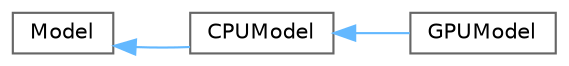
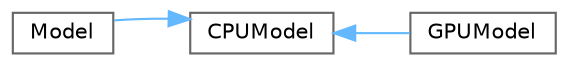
edge "CPUModel" -> "Model": reversed
